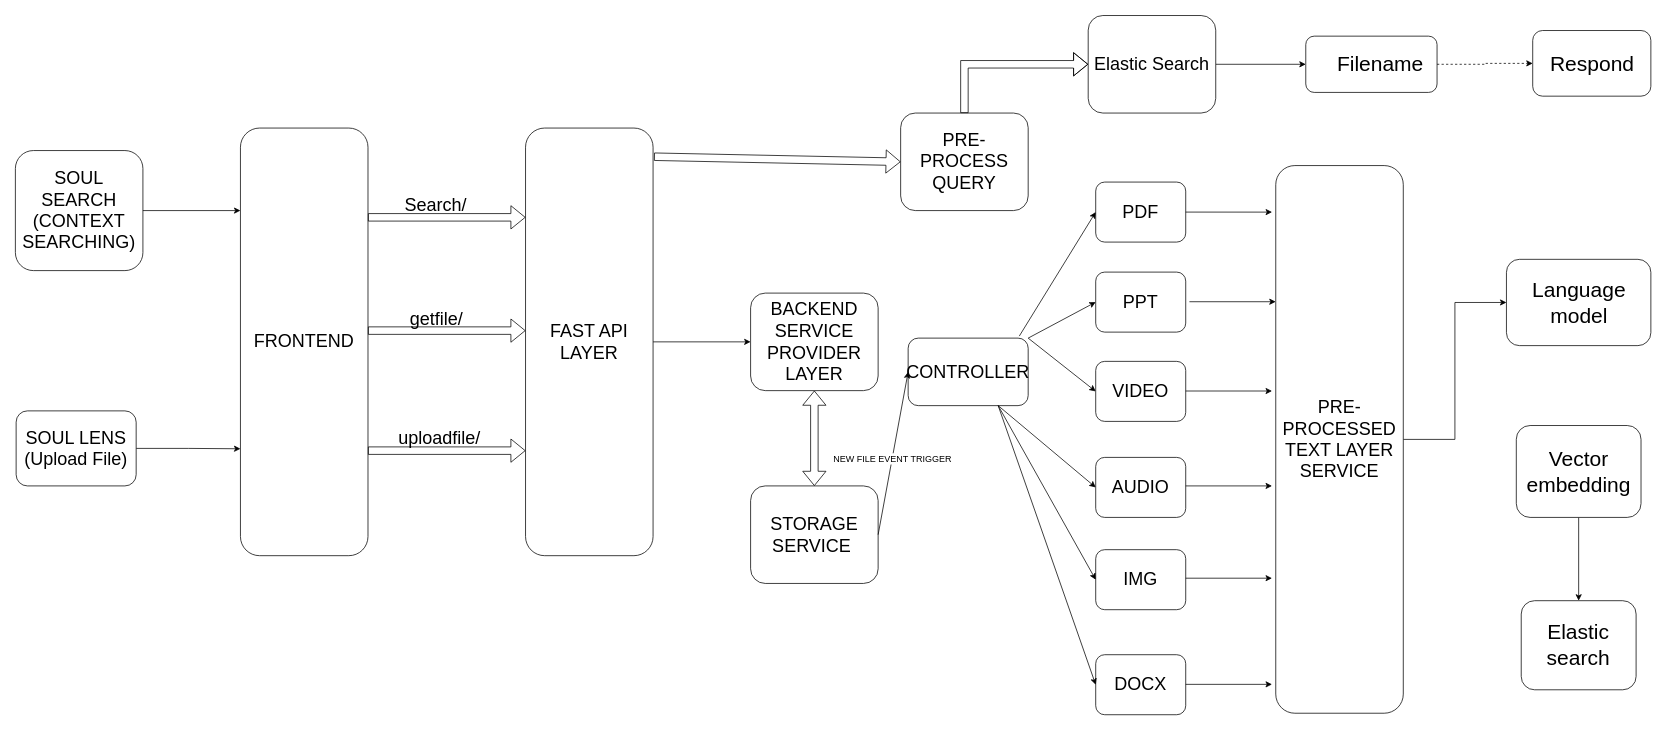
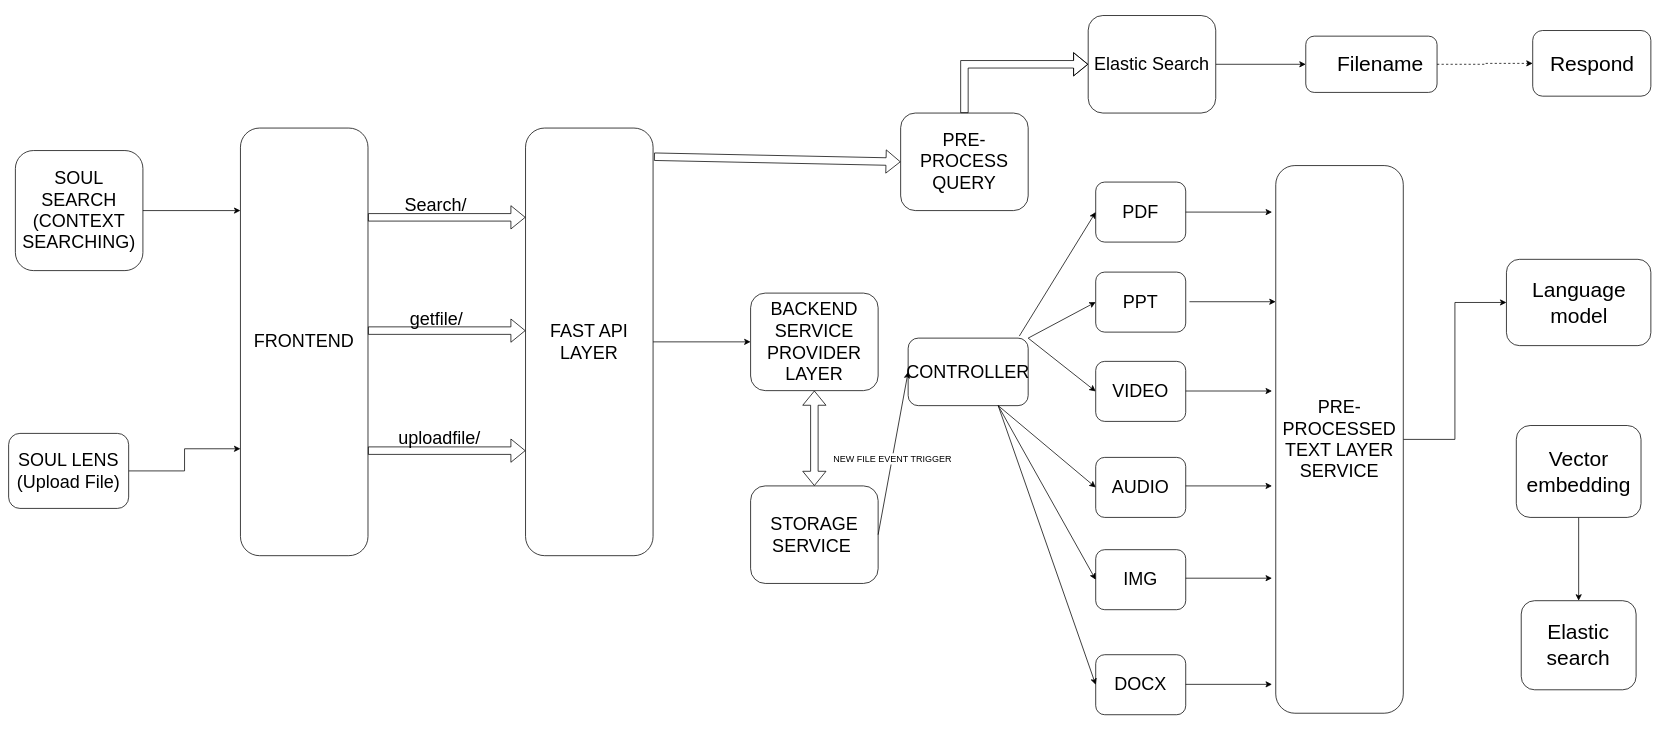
node "SOUL LENS (Upload File)": moved (76, 448) -> (69, 471)
